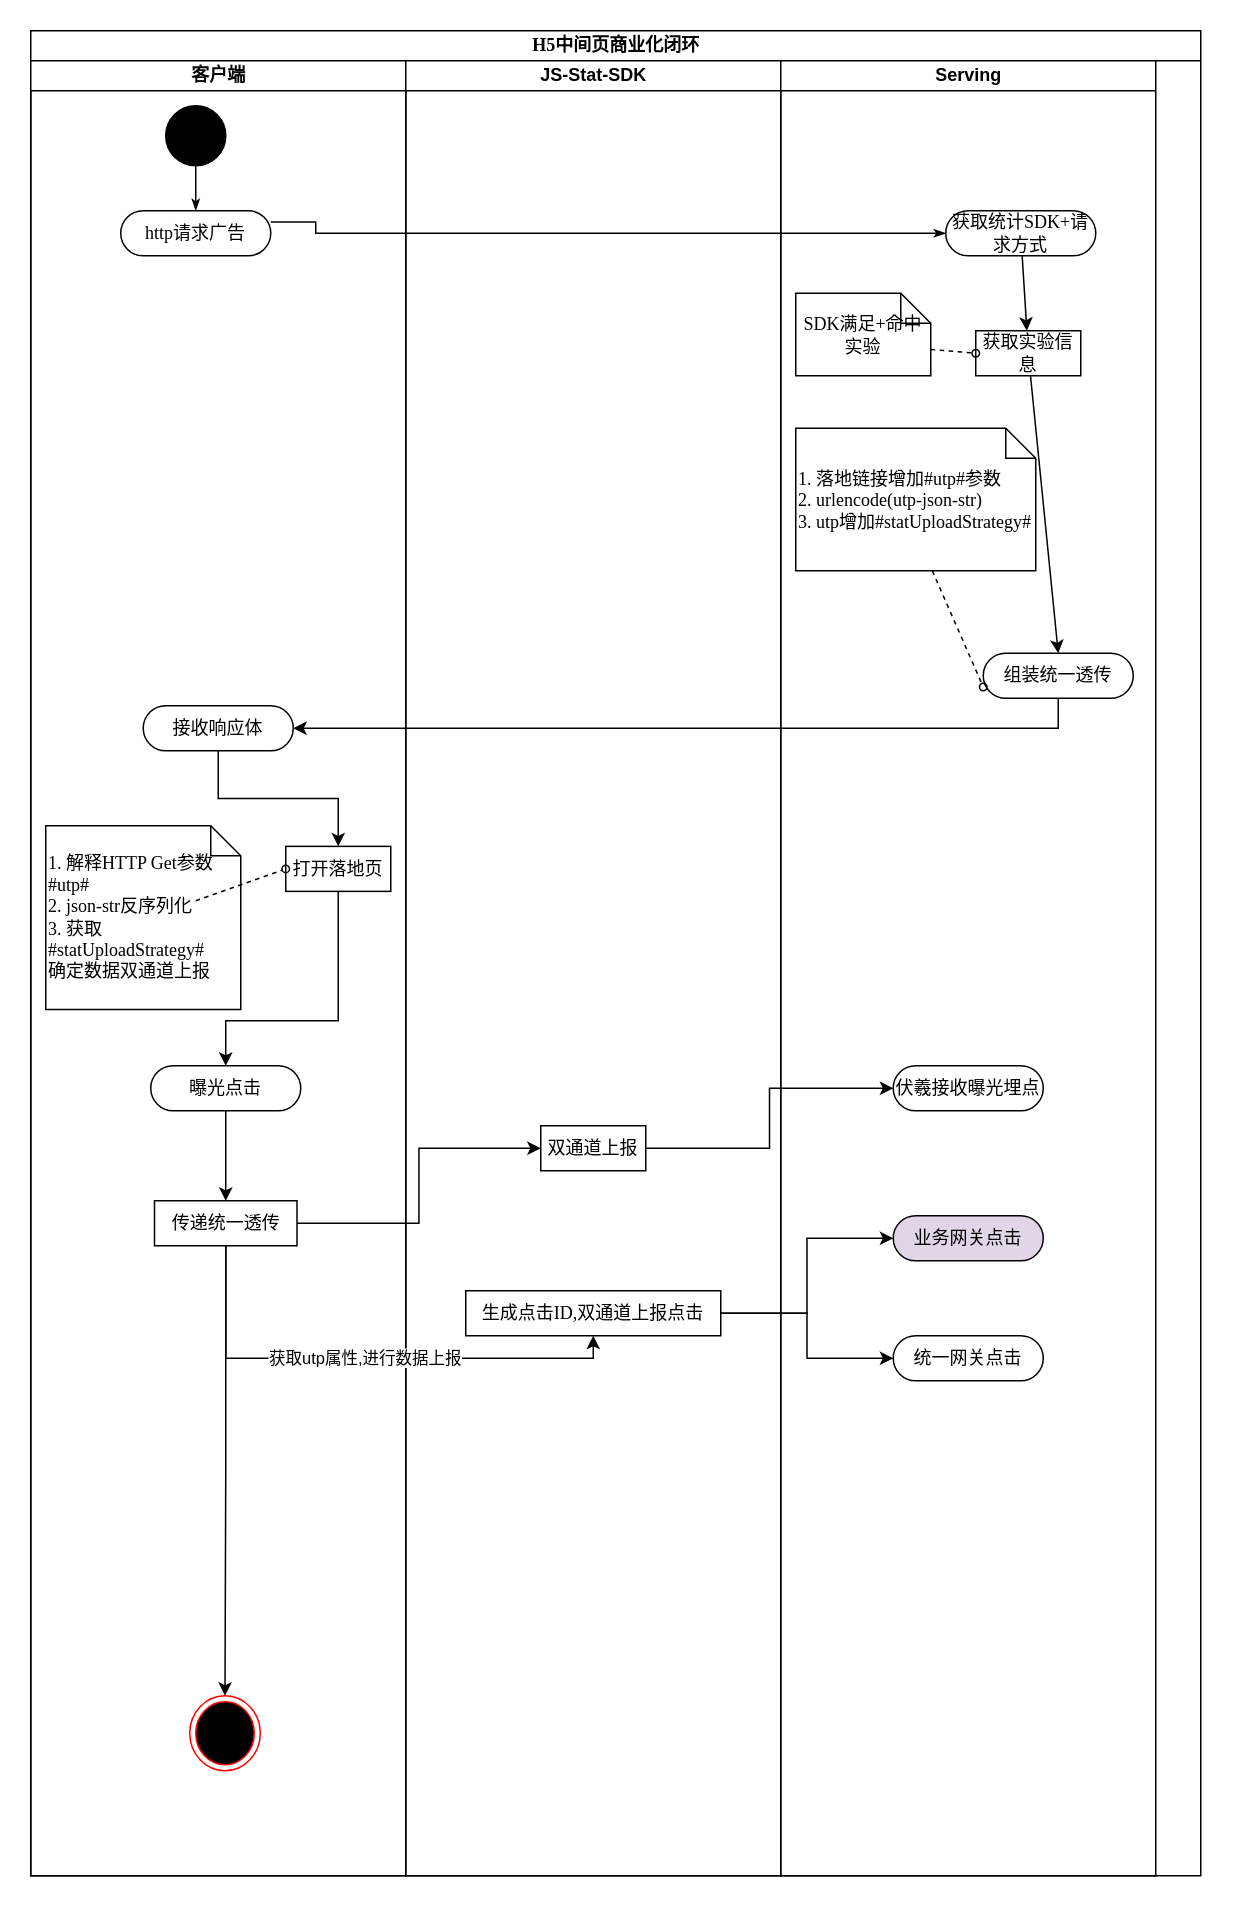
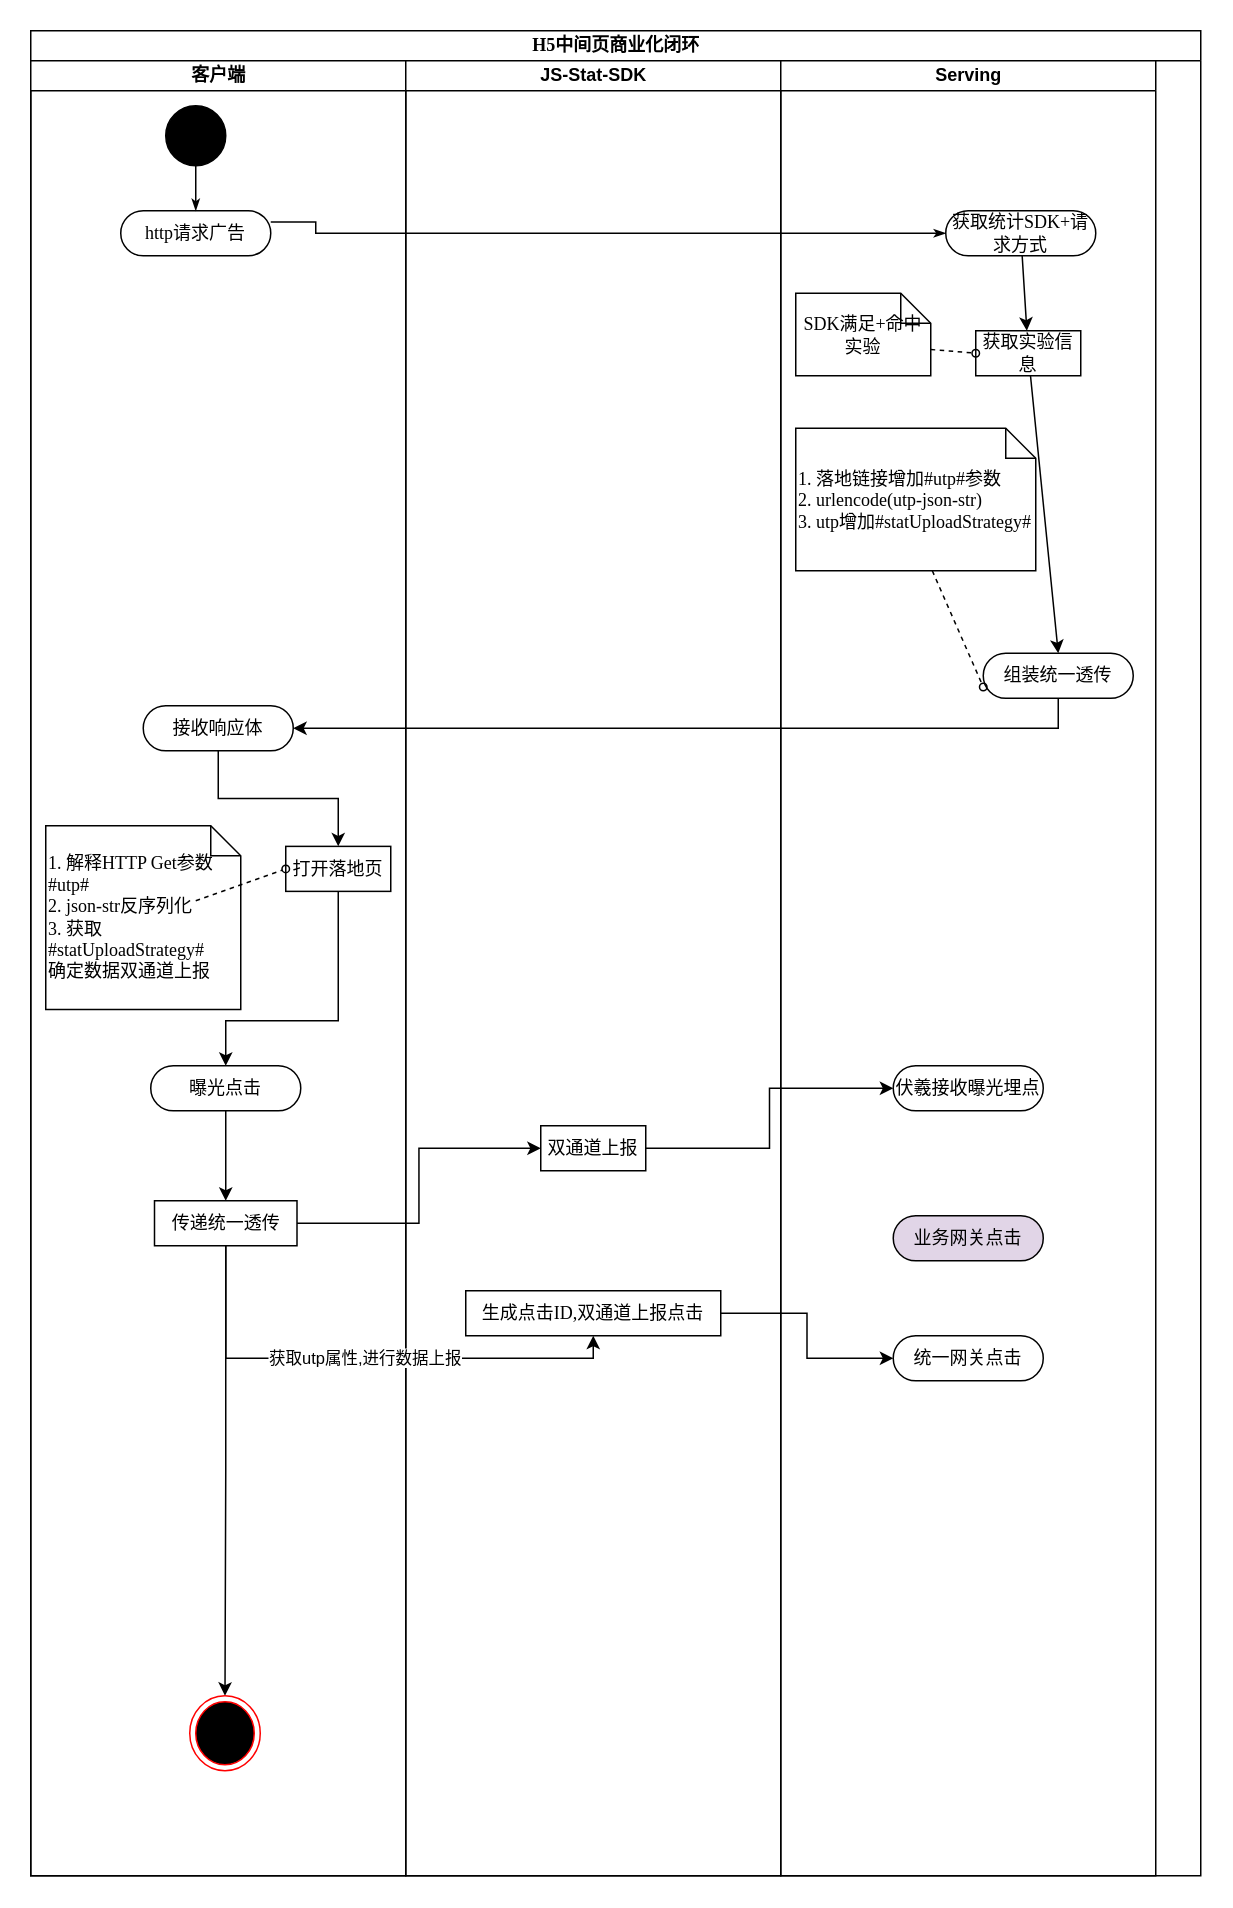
edge "生成点击ID,双通道上报点击" -> "业务网关点击": removed
